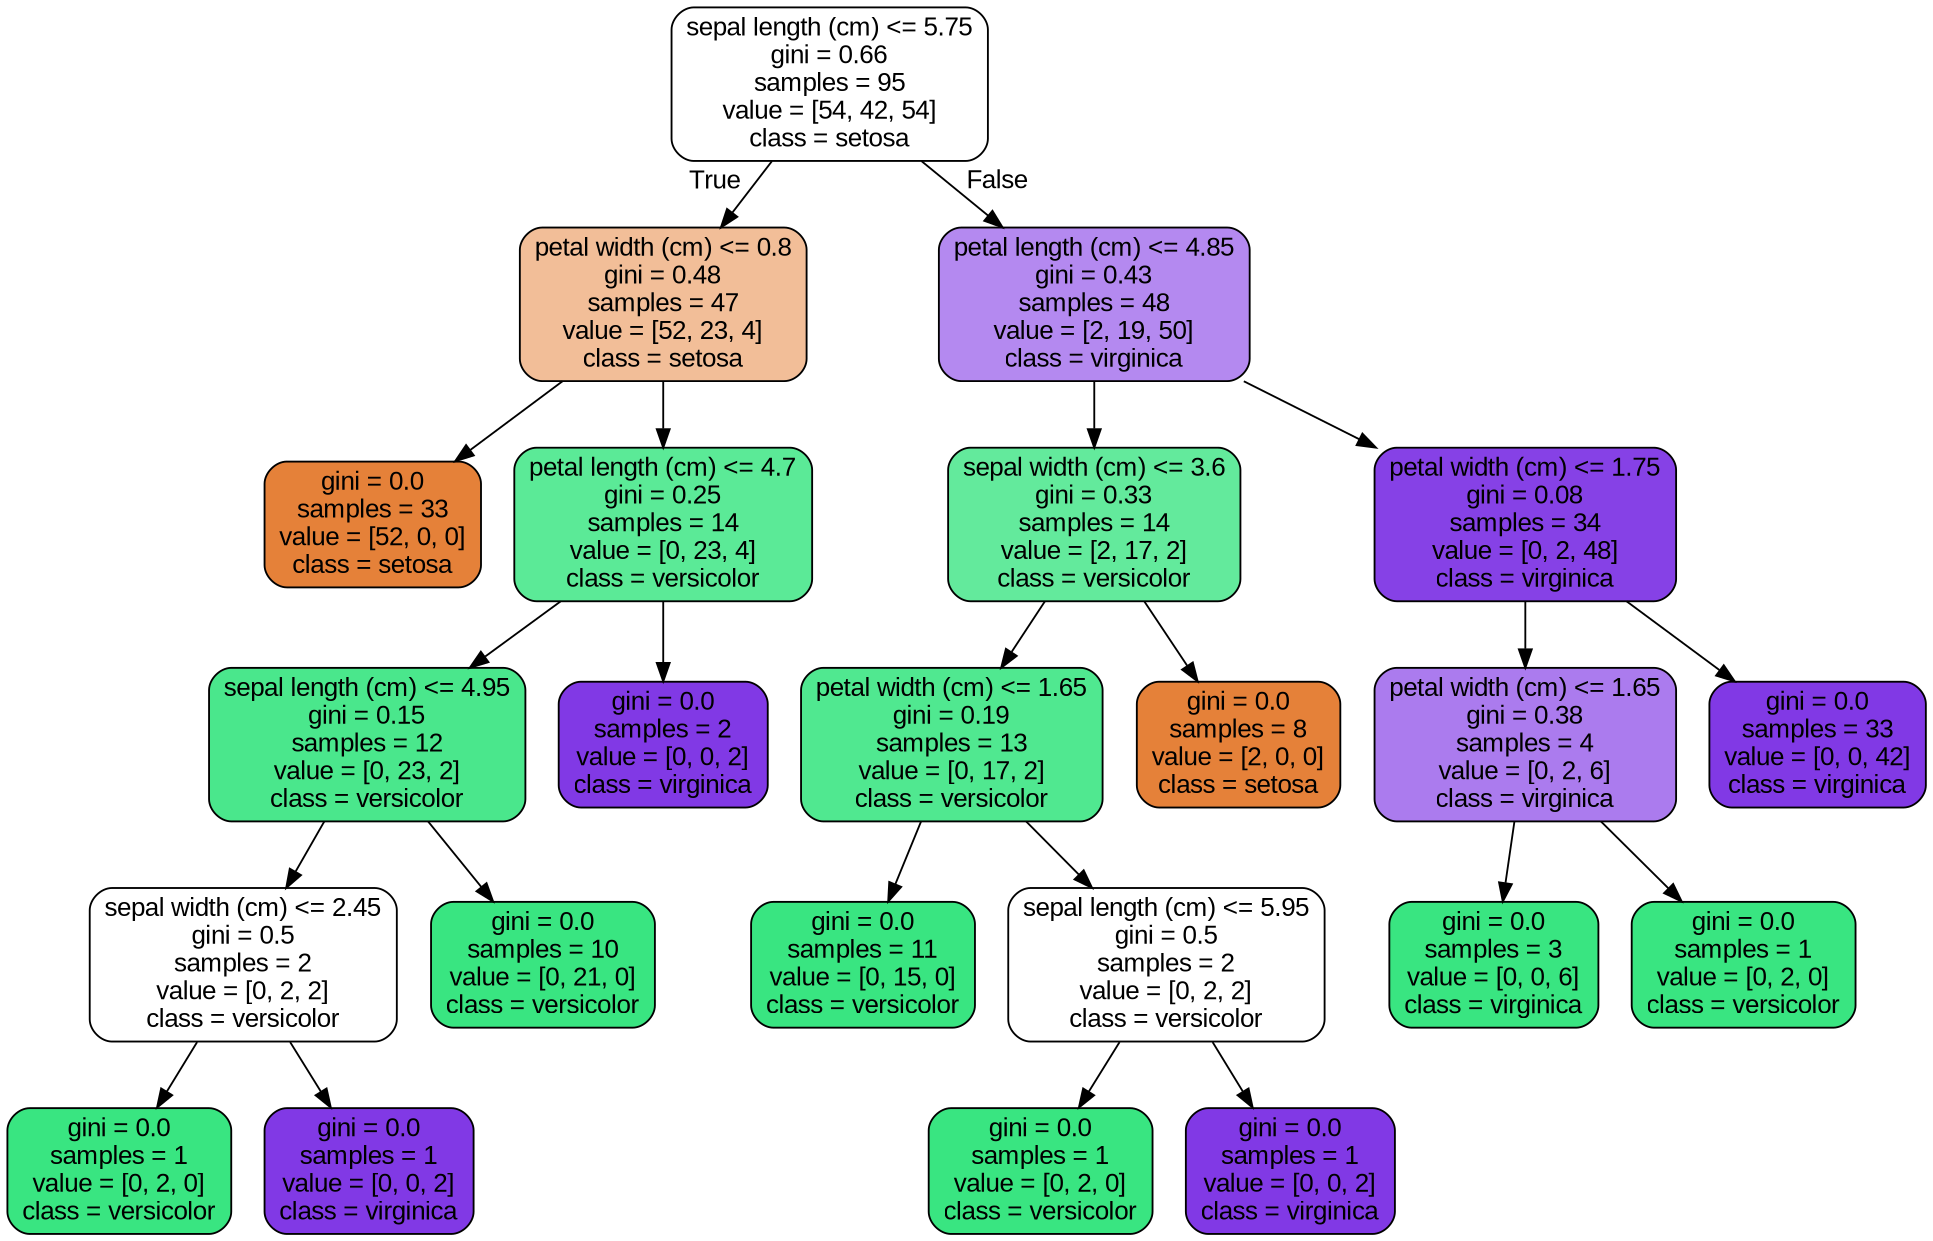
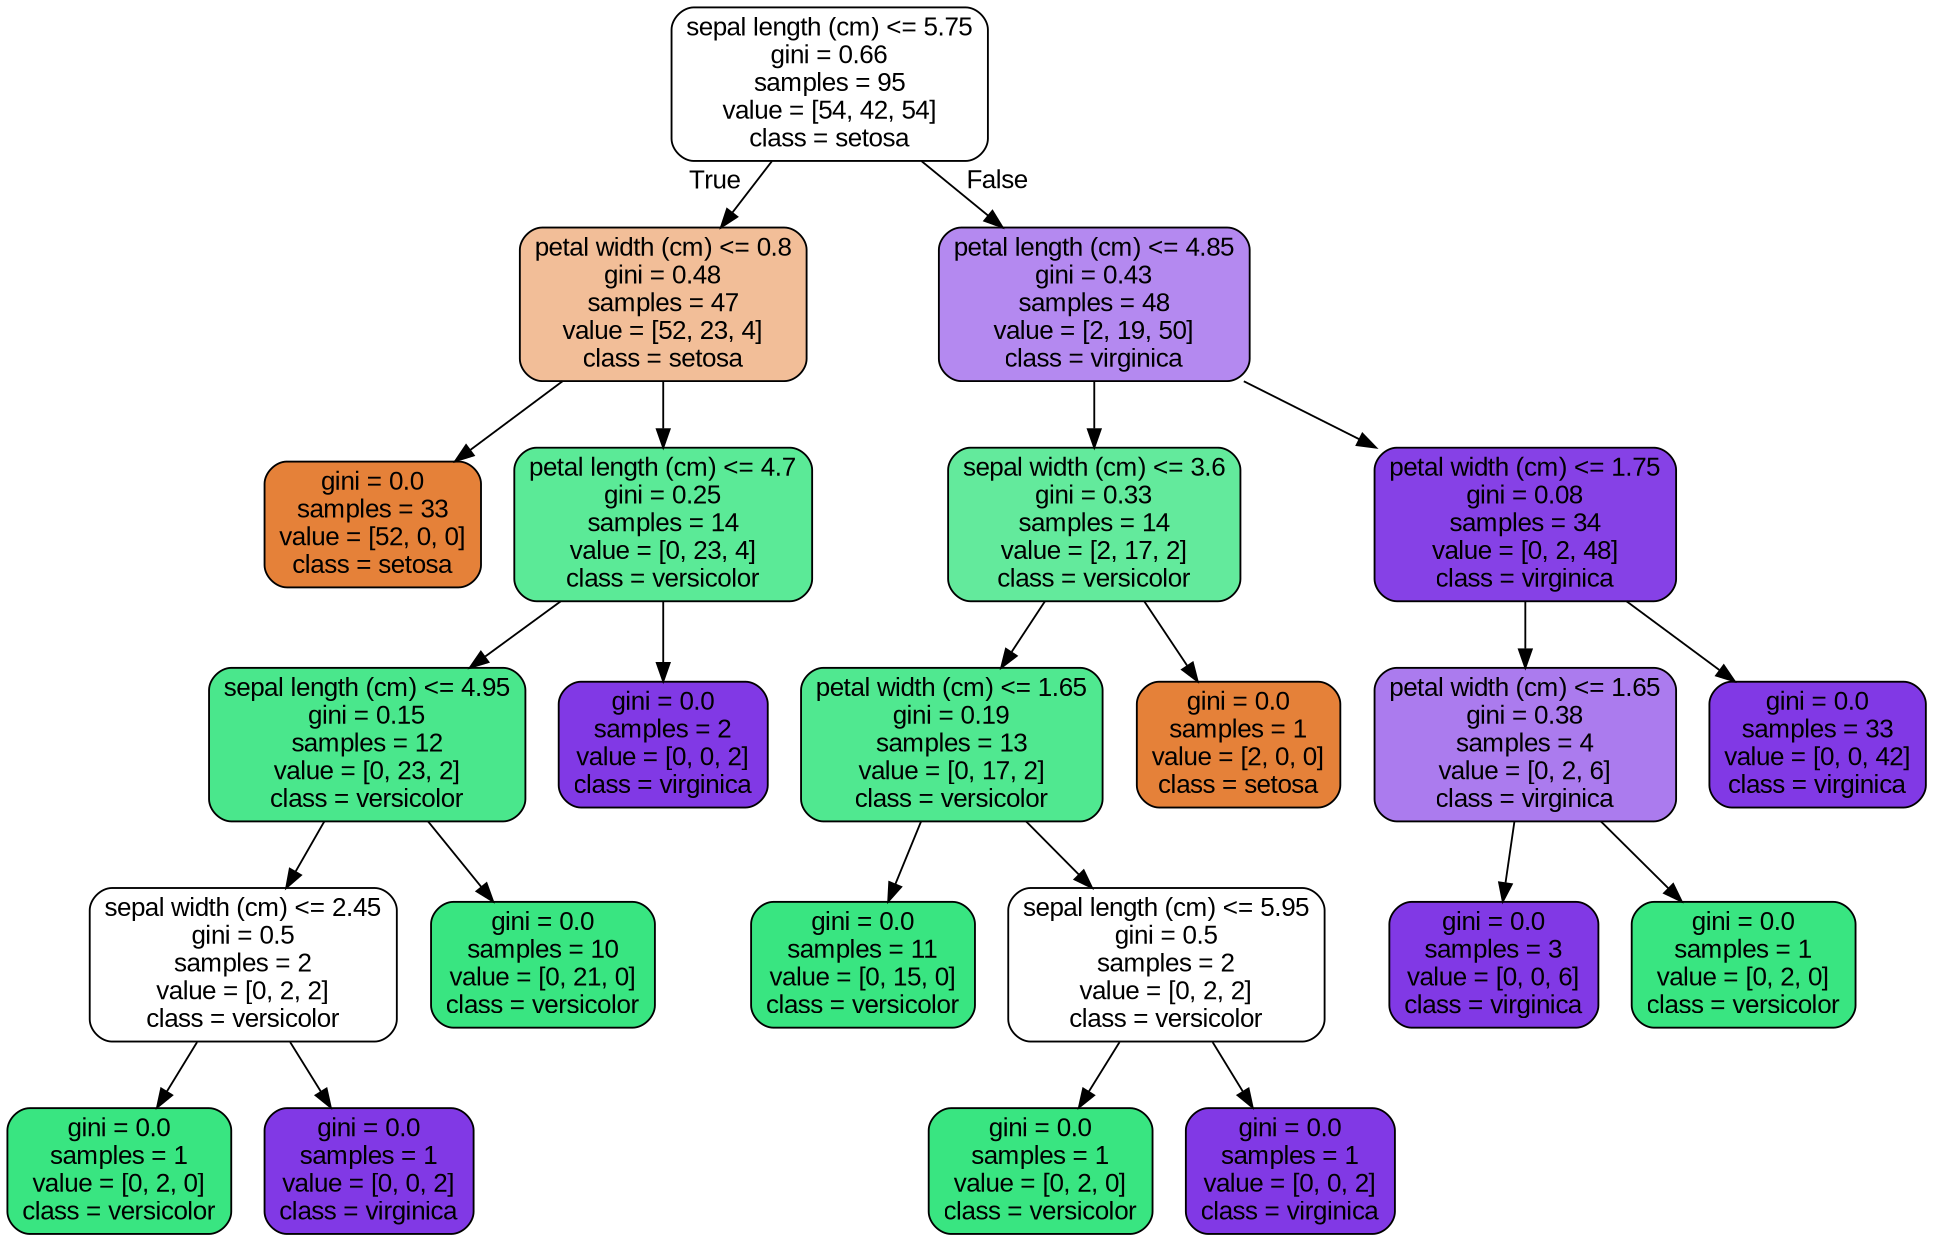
node "gini = 0.0 samples = 8 value = [2, 0, 0] class = setosa": label "gini = 0.0 samples = 8 value = [2, 0, 0] class = setosa" -> "gini = 0.0 samples = 1 value = [2, 0, 0] class = setosa"
node "gini = 0.0 samples = 3 value = [0, 0, 6] class = virginica": fillcolor #39e581 -> #8139e5
